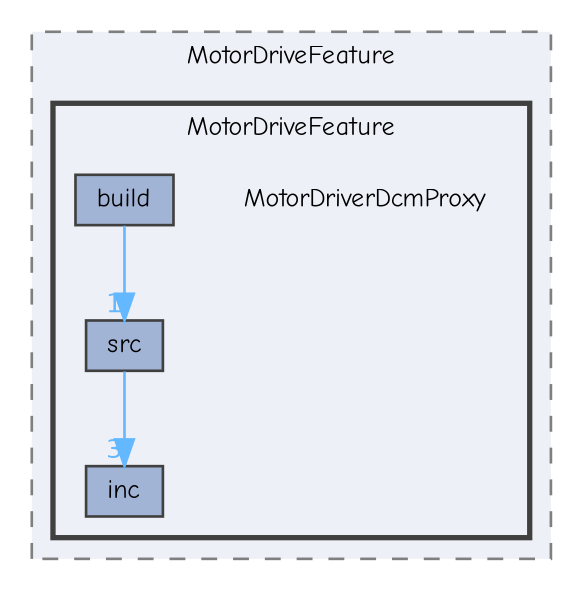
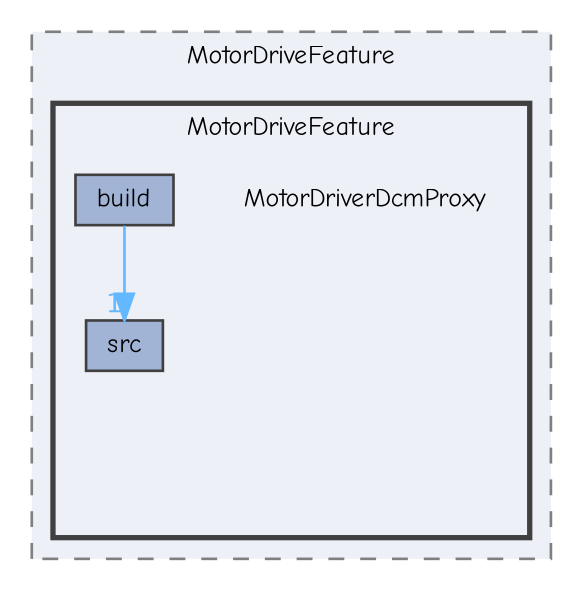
node "inc": removed
